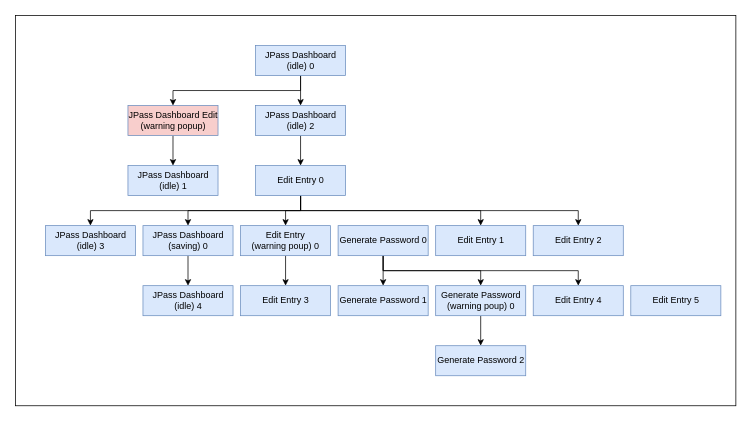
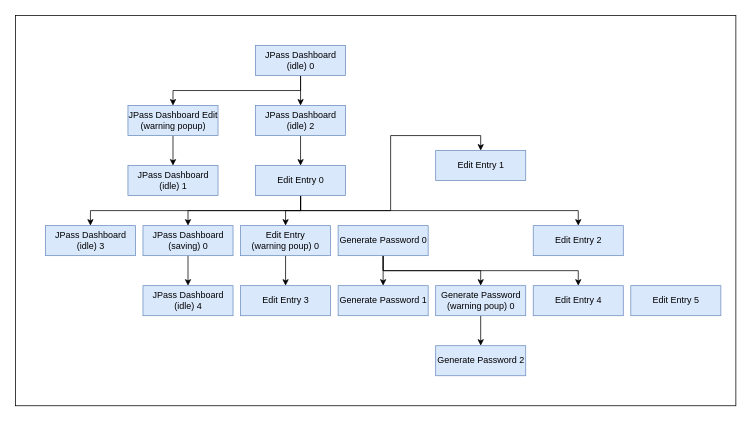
node "JPass Dashboard Edit (warning popup)": fillcolor #f8cecc -> #dae8fc
node "Edit Entry 1": moved (480, 240) -> (480, 165)
